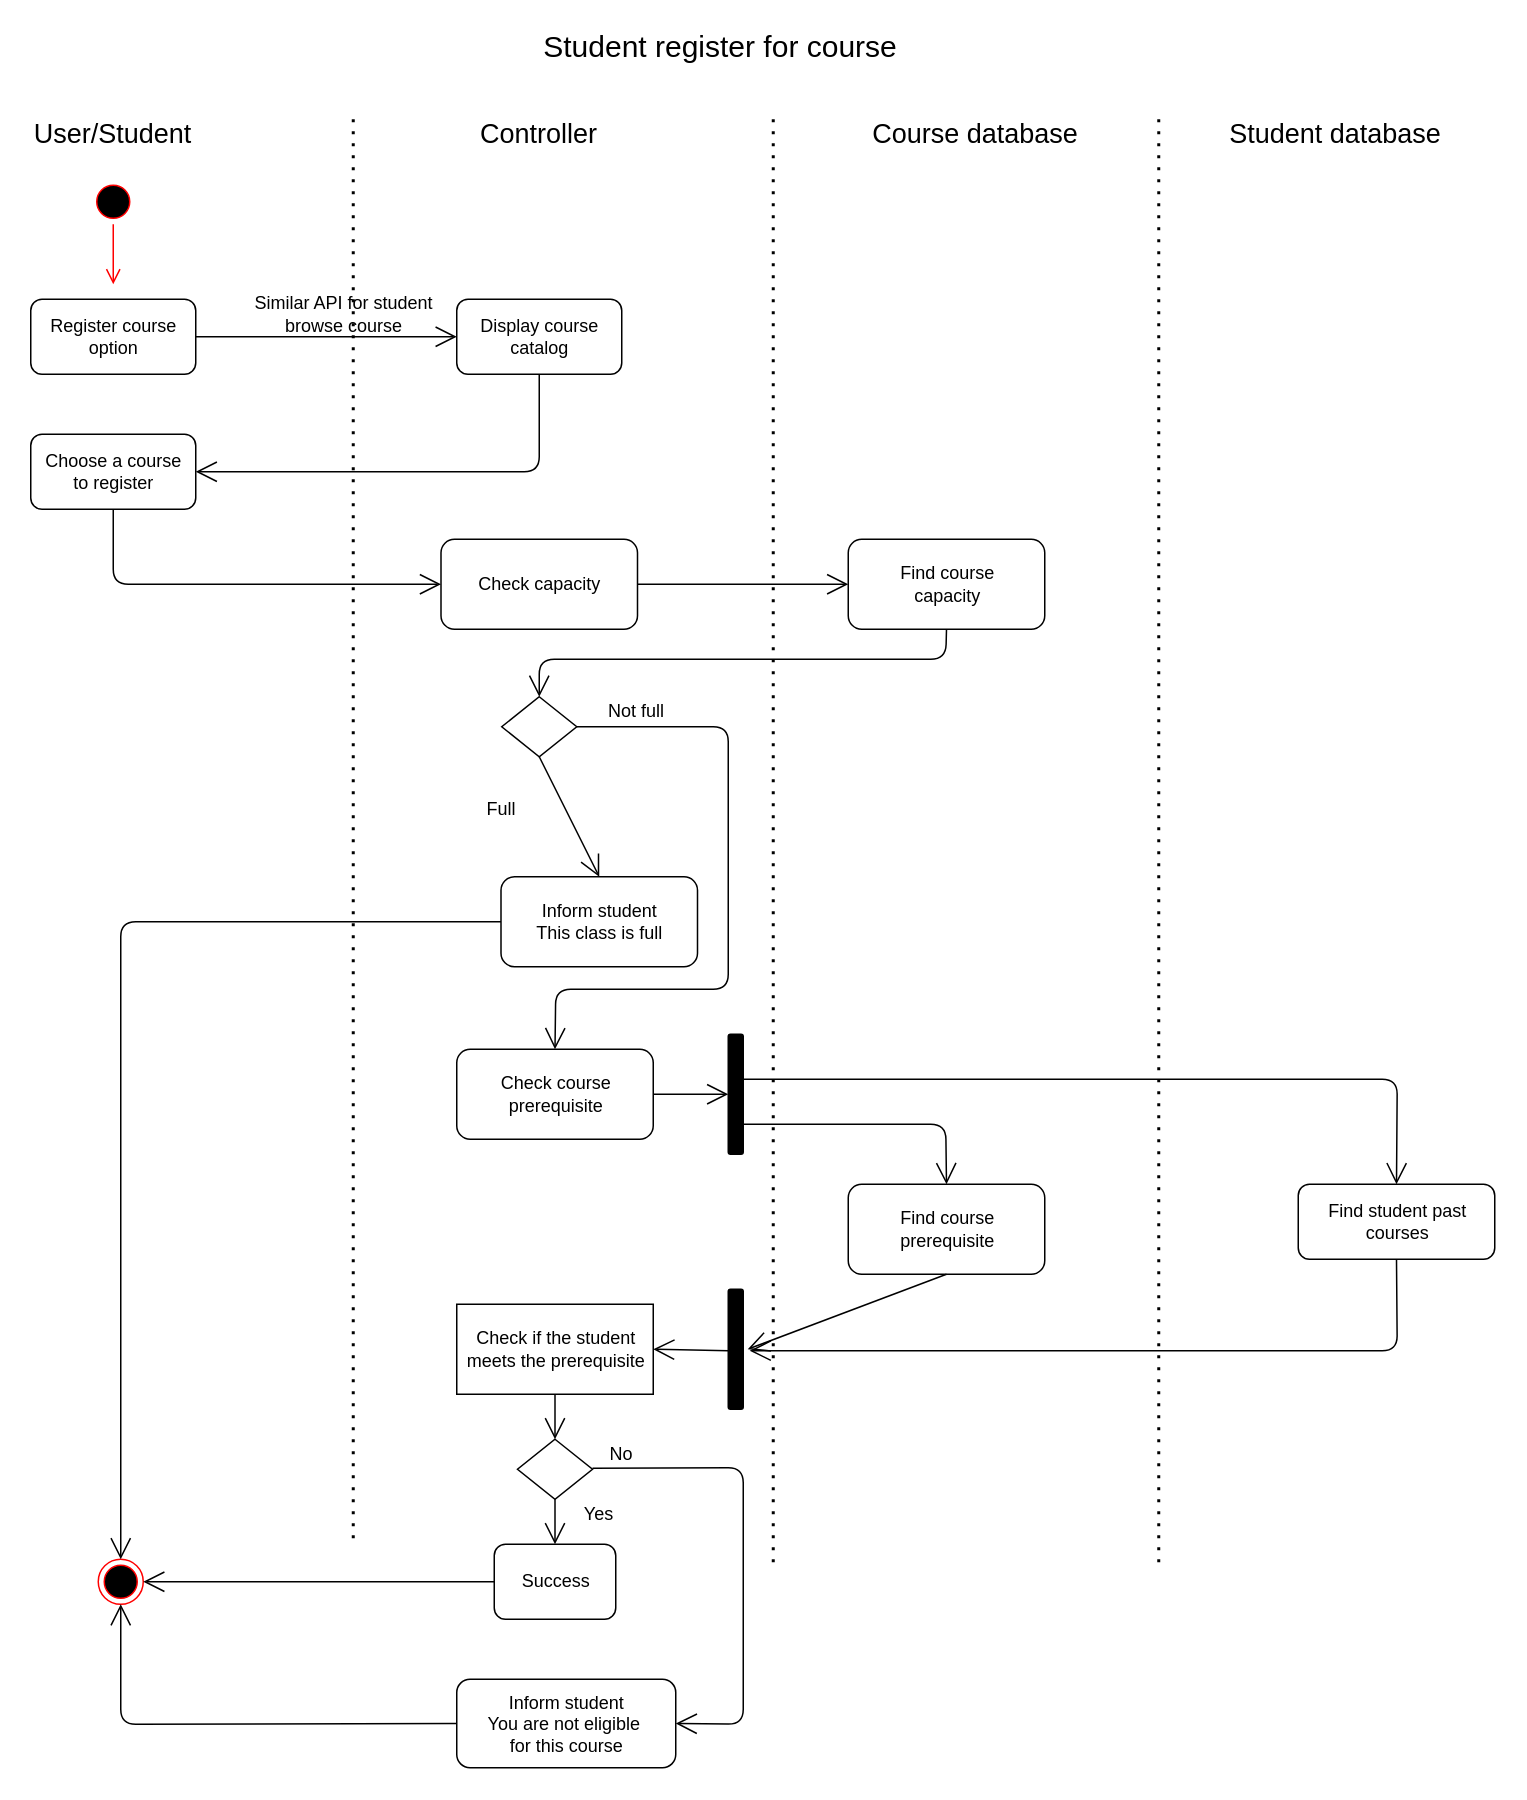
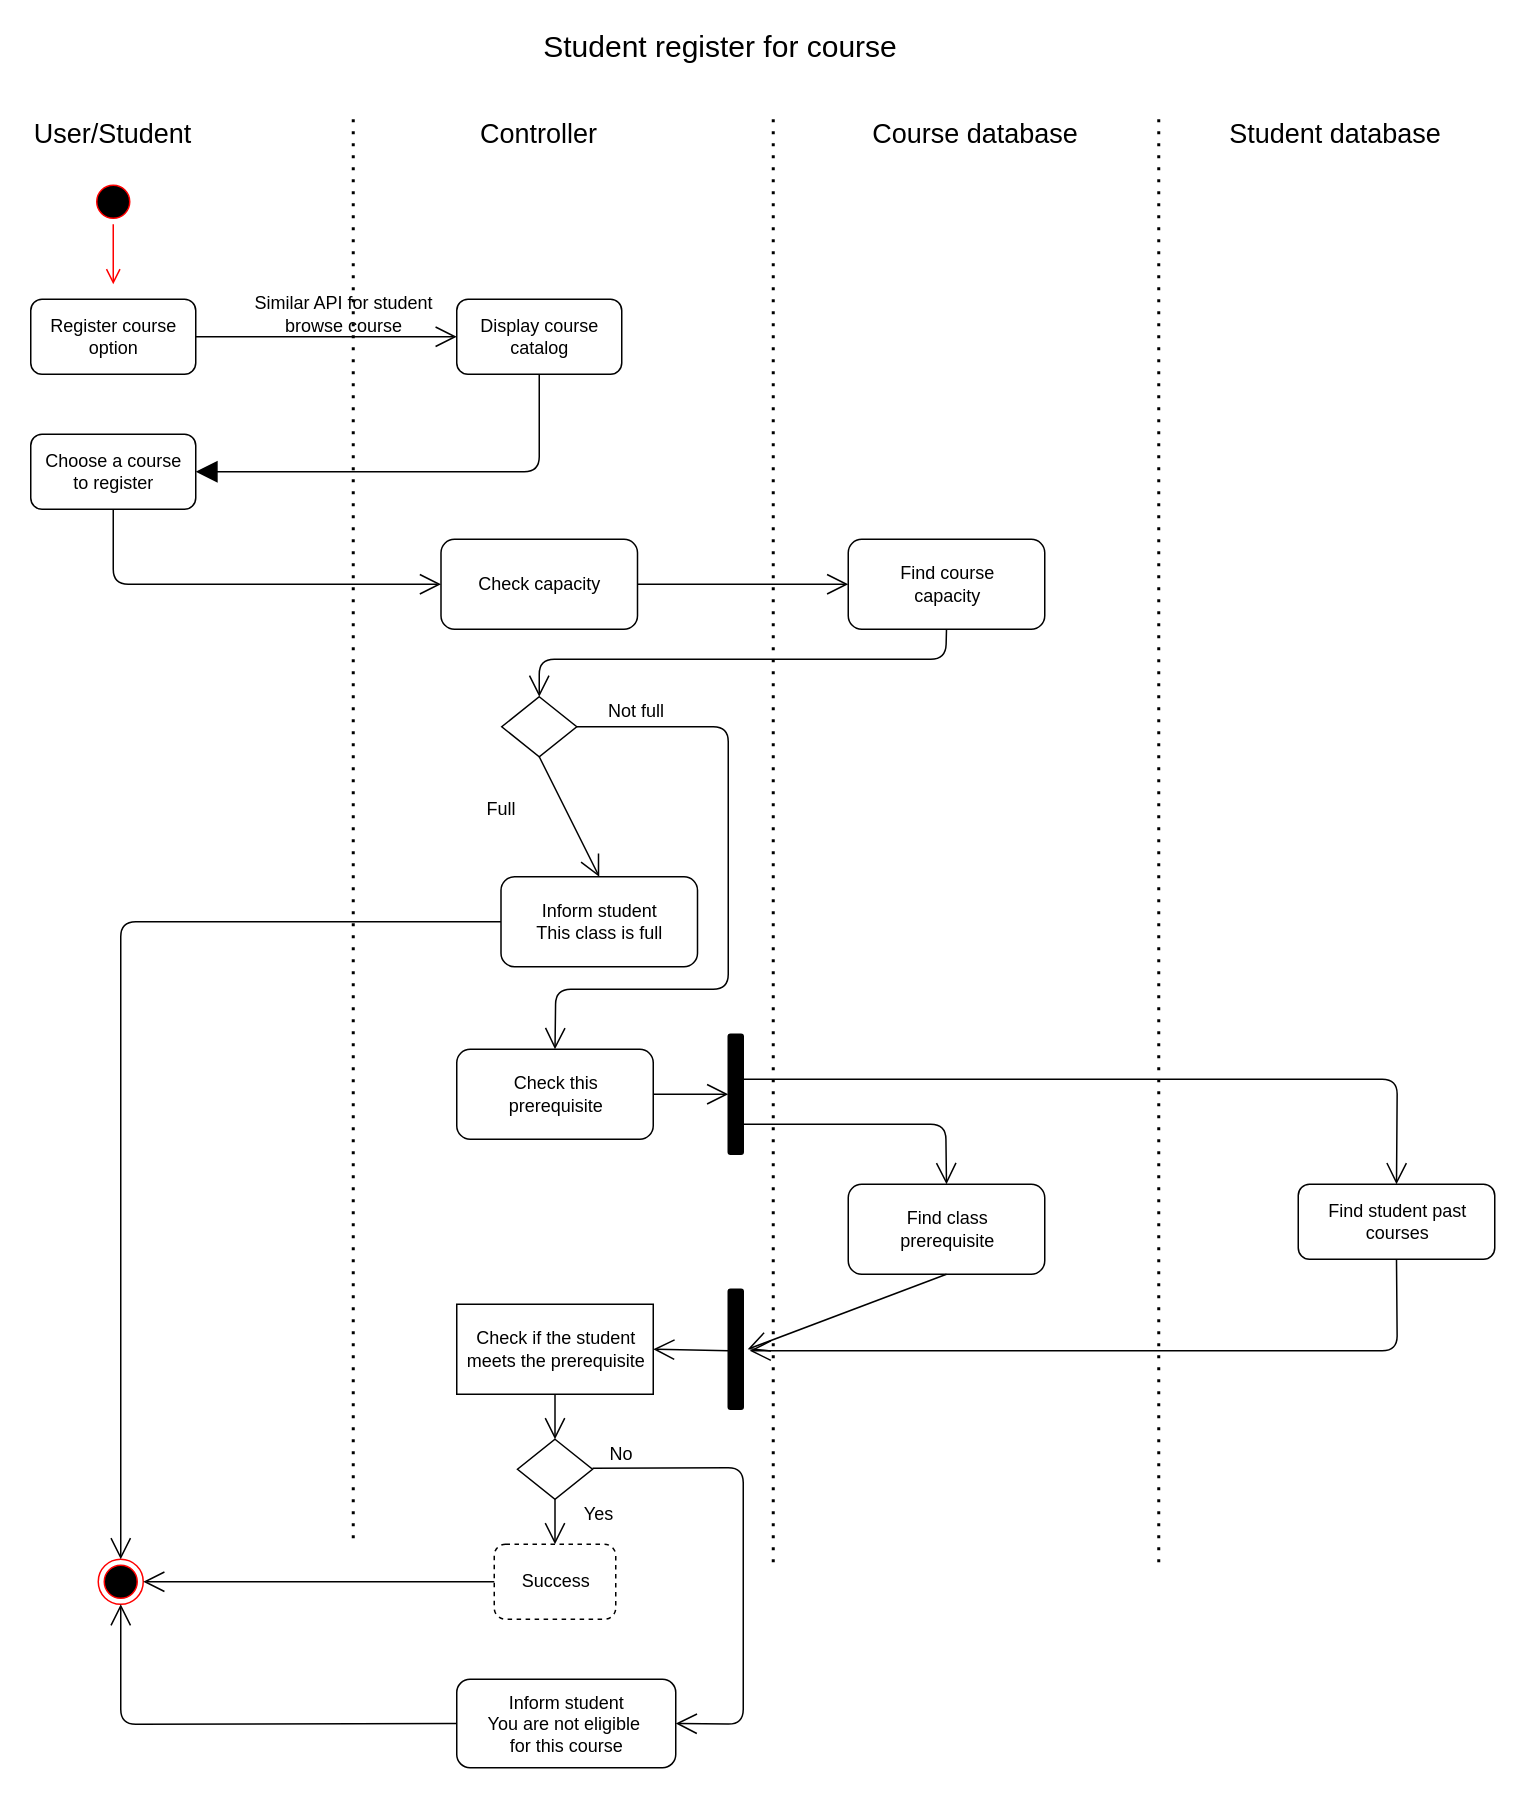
edge "Display course catalog" -> "Choose a course to register": arrowhead open -> block
node "Check course prerequisite": label "Check course prerequisite" -> "Check this prerequisite"
node "Find course prerequisite": label "Find course prerequisite" -> "Find class prerequisite"
node "Success": style solid -> dashed
